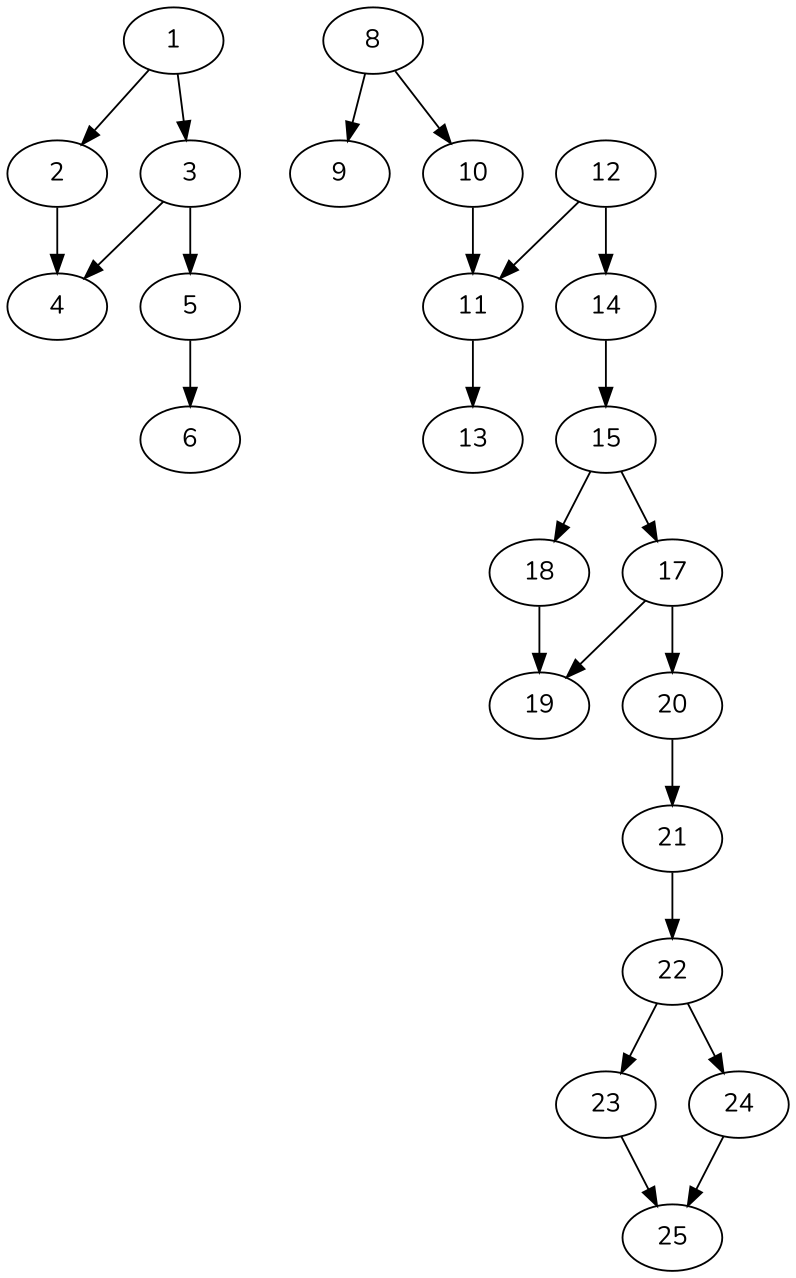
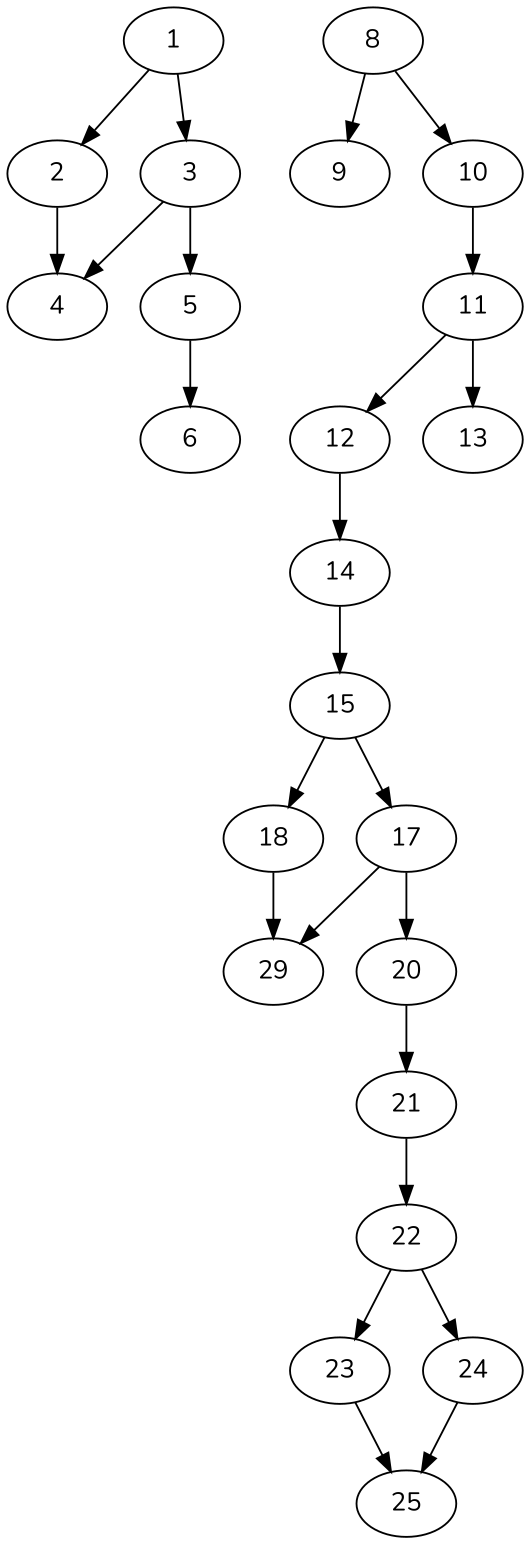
edge "12" -> "11": reversed
node "19": label "19" -> "29"
